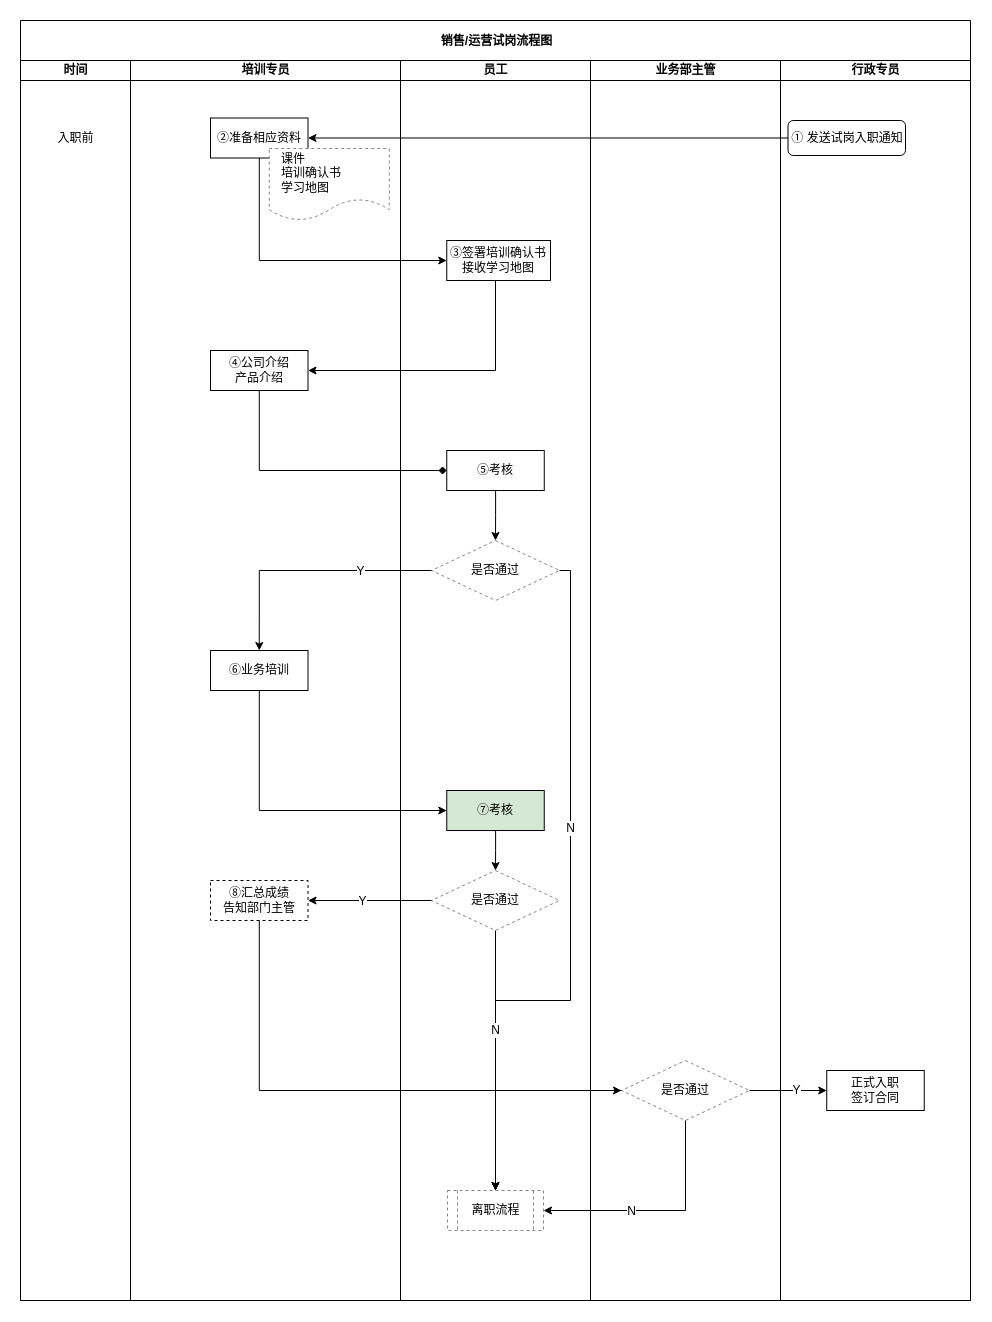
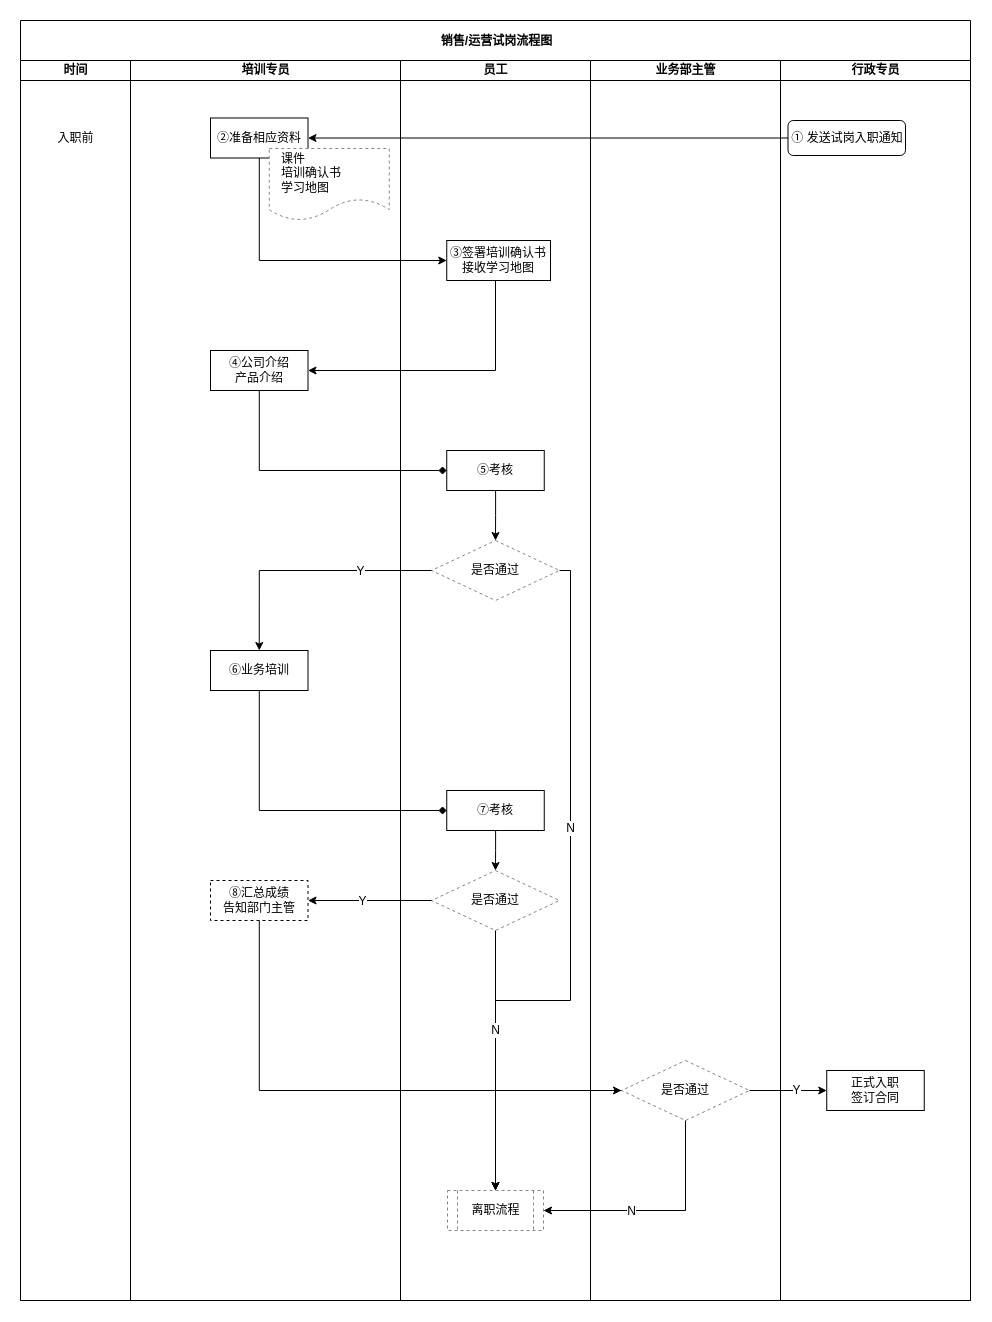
edge "⑥业务培训" -> "⑦考核": arrowhead classic -> diamond
node "⑦考核": fillcolor #d5e8d4 -> #ffffff
